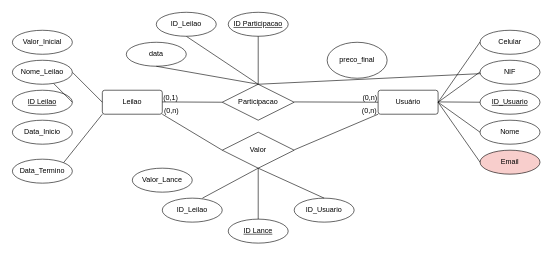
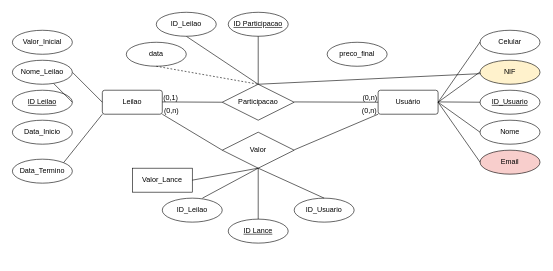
node "preco_final": size 60x36 -> 60x24
node "NIF": fillcolor #ffffff -> #fff2cc
edge "data" -- "Participacao": style solid -> dashed
edge "Valor" -- "Valor_Lance": added
node "Valor_Lance": shape ellipse -> rectangle
